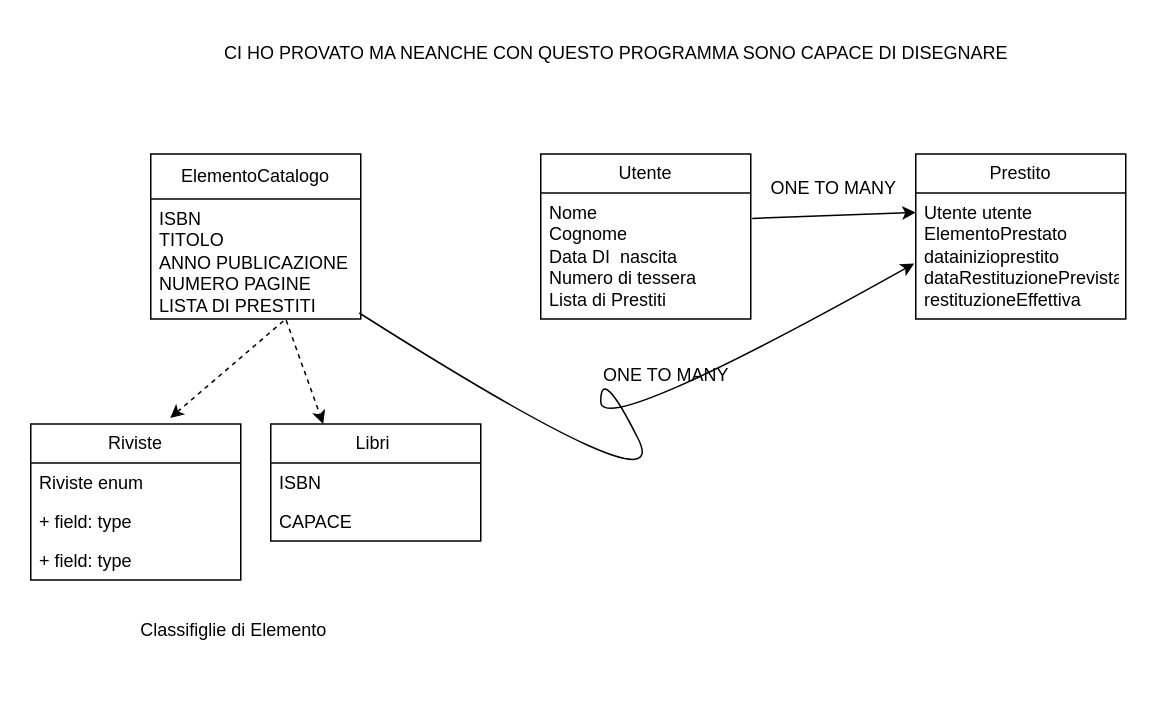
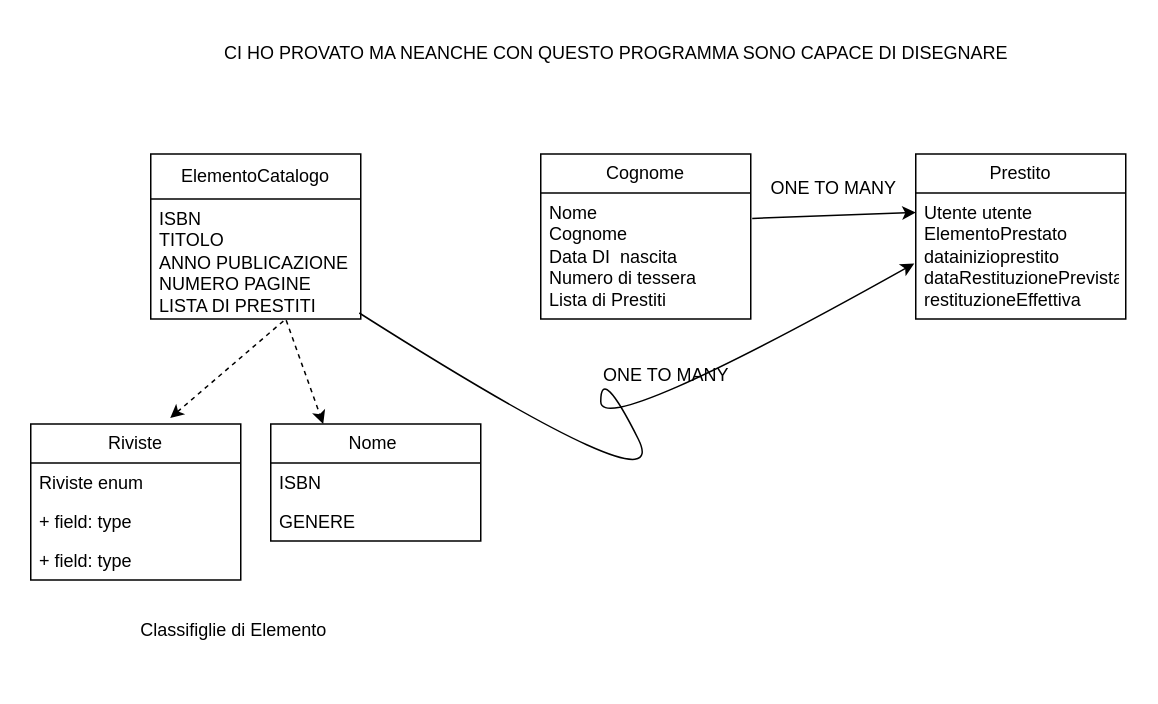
node "Utente": label "Utente" -> "Cognome"
node "Libri": label "Libri" -> "Nome"
node "CAPACE": label "CAPACE" -> "GENERE"
